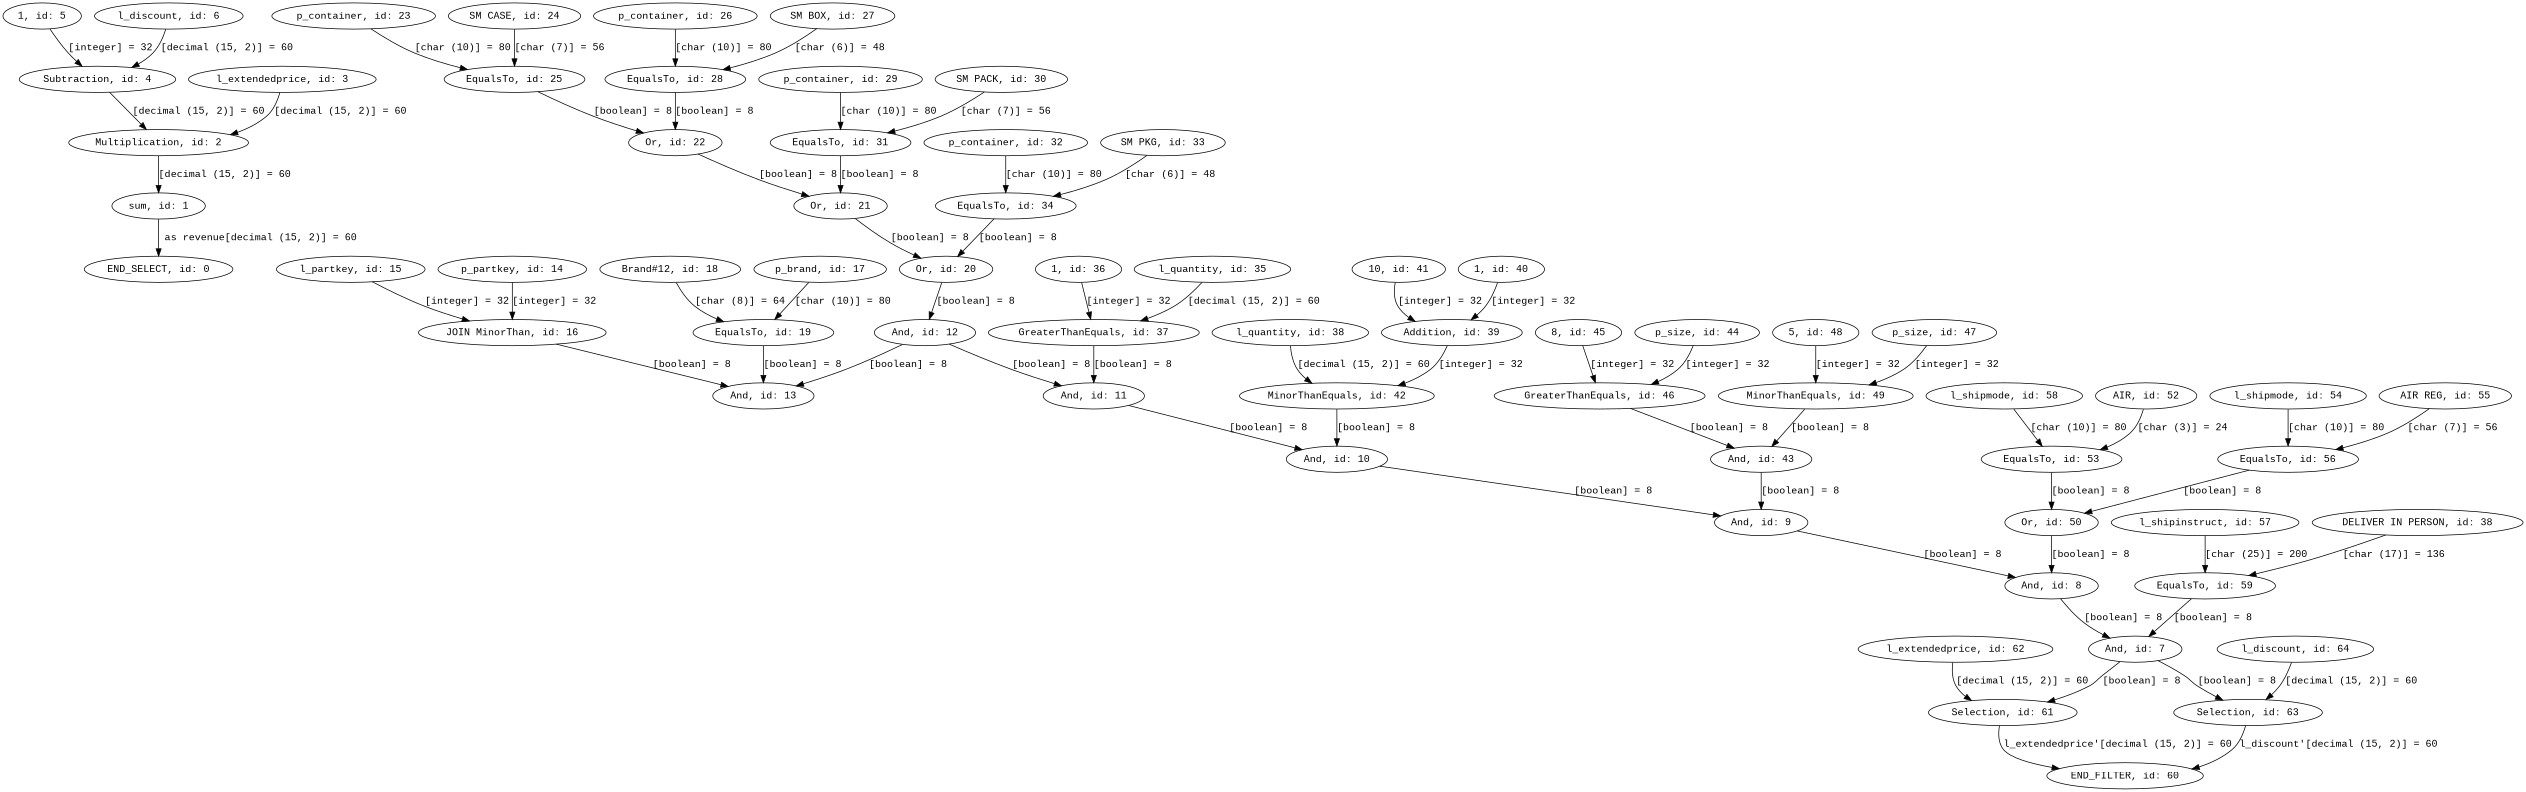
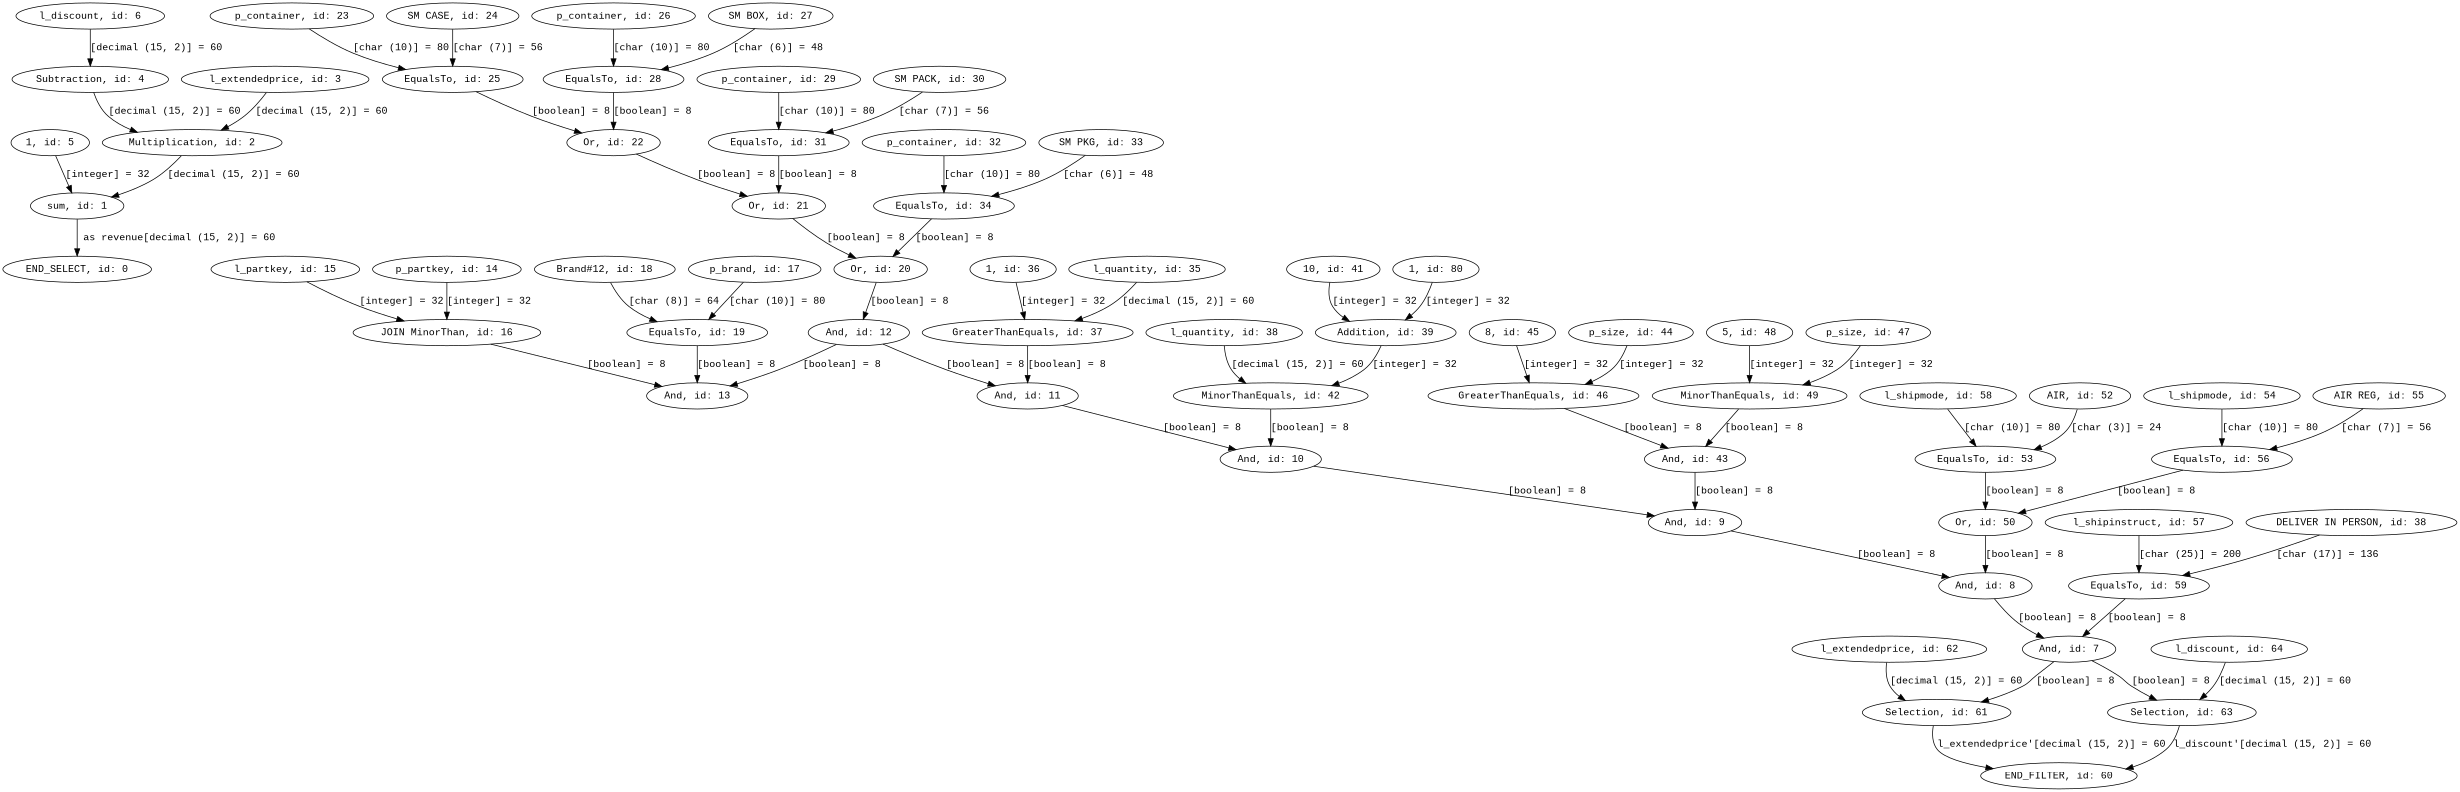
edge "1, id: 5" -> "Subtraction, id: 4": now "1, id: 5" -> "sum, id: 1"
node "1, id: 40": label "1, id: 40" -> "1, id: 80"
